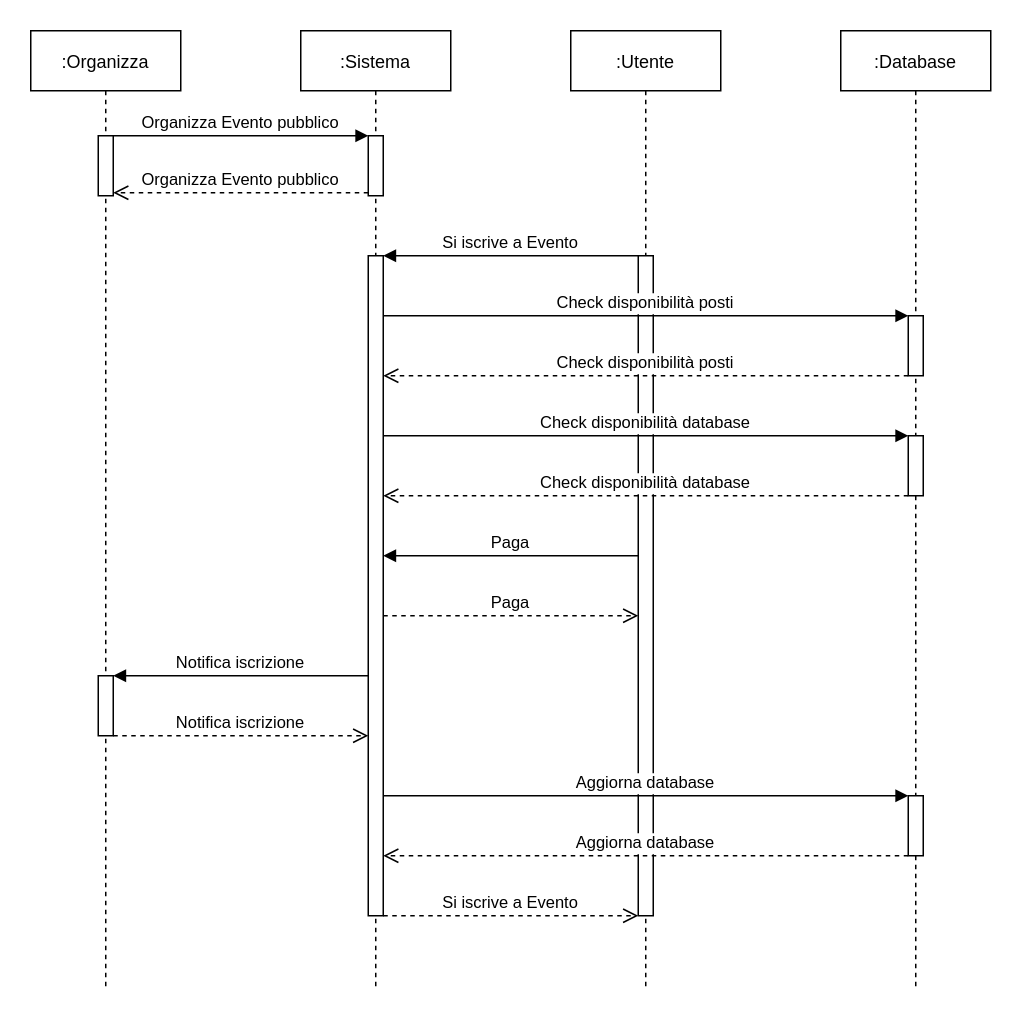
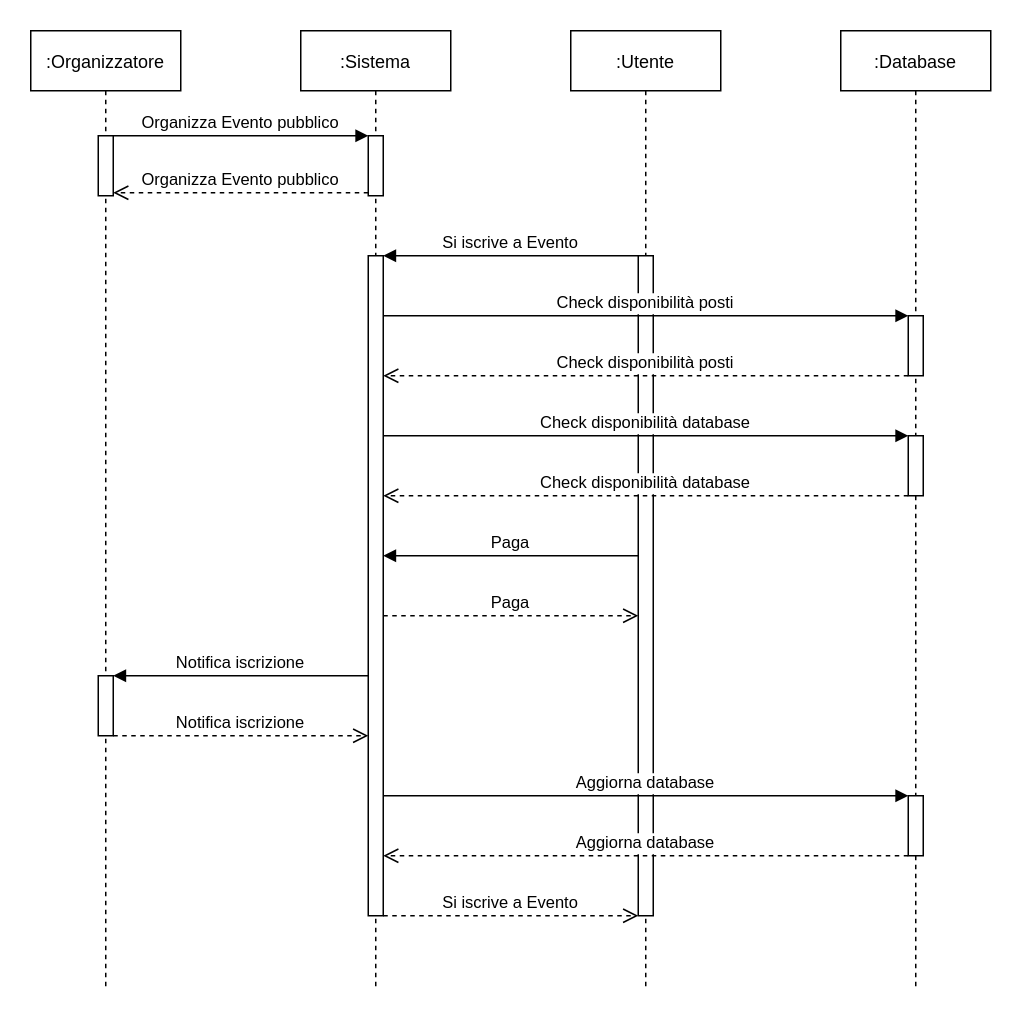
node ":Organizza": label ":Organizza" -> ":Organizzatore"
